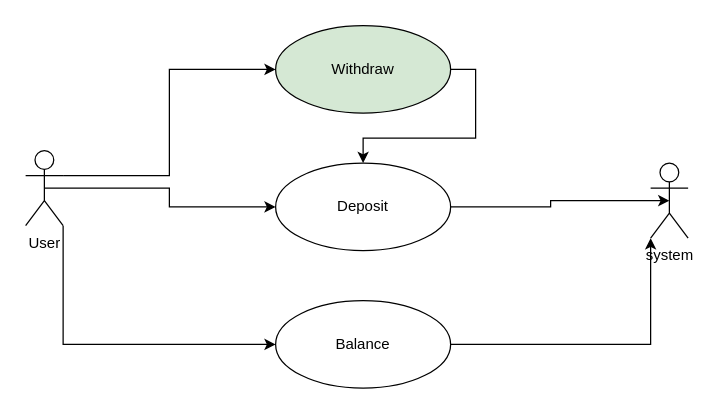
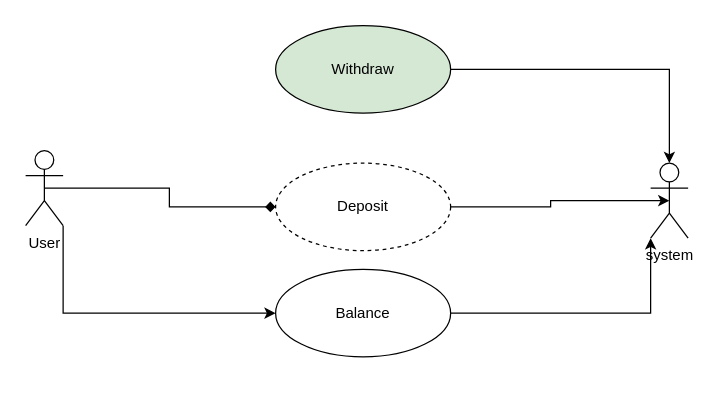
edge "User" -> "Withdraw": removed
edge "Withdraw" -> "Deposit": now "Withdraw" -> "system"
edge "User" -> "Deposit": arrowhead classic -> diamond
node "Deposit": style solid -> dashed
node "Balance": moved (363, 344) -> (363, 313)
